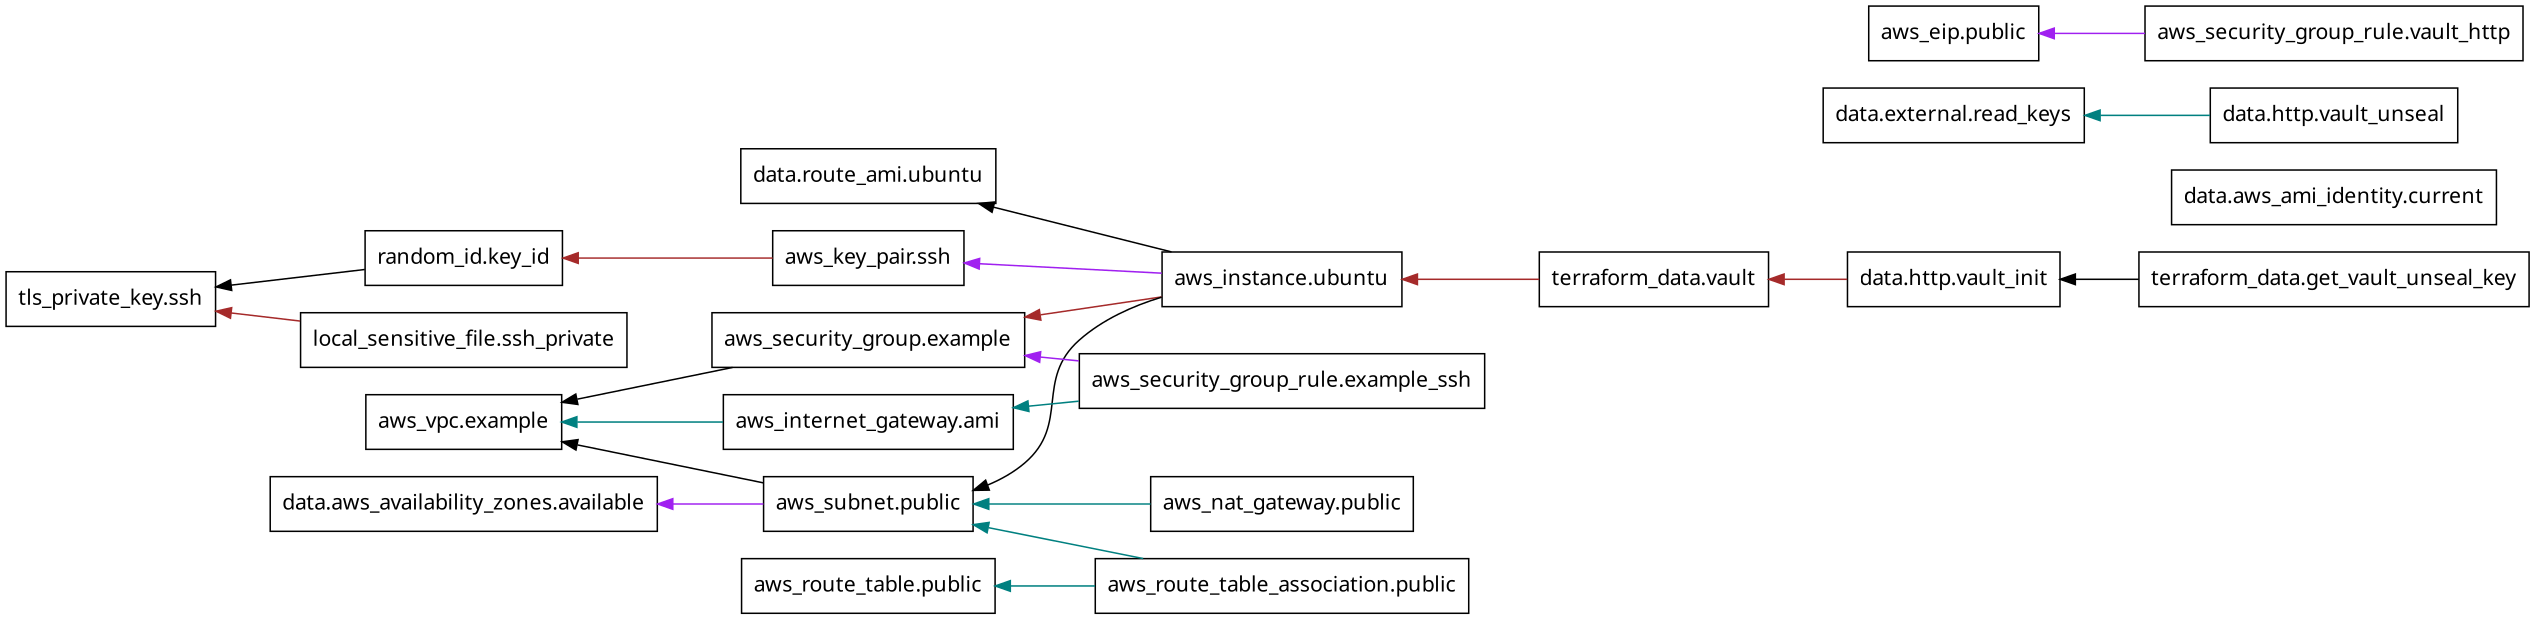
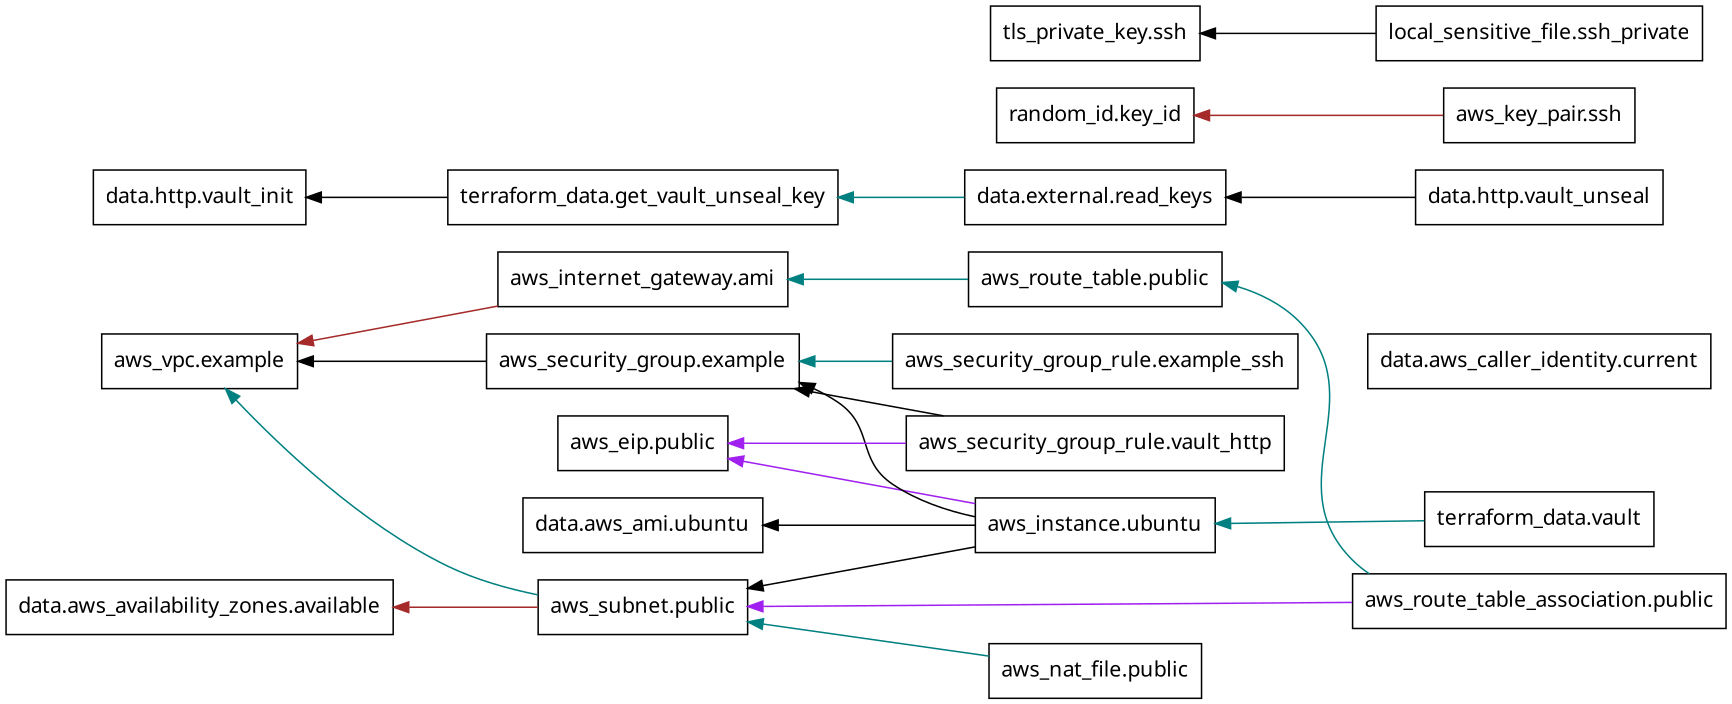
edge "data.http.vault_unseal" -> "data.external.read_keys": color teal -> black
node "data.route_ami.ubuntu": label "data.route_ami.ubuntu" -> "data.aws_ami.ubuntu"
edge "data.external.read_keys" -> "terraform_data.get_vault_unseal_key": added
node "data.aws_ami_identity.current": label "data.aws_ami_identity.current" -> "data.aws_caller_identity.current"
edge "aws_instance.ubuntu" -> "aws_key_pair.ssh": now "aws_instance.ubuntu" -> "aws_eip.public"
edge "random_id.key_id" -> "tls_private_key.ssh": removed
edge "terraform_data.vault" -> "aws_instance.ubuntu": color brown -> teal
edge "data.http.vault_init" -> "terraform_data.vault": removed
edge "aws_instance.ubuntu" -> "aws_security_group.example": color brown -> black
edge "local_sensitive_file.ssh_private" -> "tls_private_key.ssh": color brown -> black
edge "aws_security_group_rule.example_ssh" -> "aws_security_group.example": color purple -> teal
edge "aws_security_group_rule.example_ssh" -> "aws_internet_gateway.ami": now "aws_route_table.public" -> "aws_internet_gateway.ami"
edge "aws_security_group_rule.vault_http" -> "aws_security_group.example": added
edge "aws_internet_gateway.ami" -> "aws_vpc.example": color teal -> brown
edge "aws_subnet.public" -> "aws_vpc.example": color black -> teal
edge "aws_subnet.public" -> "data.aws_availability_zones.available": color purple -> brown
node "aws_nat_gateway.public": label "aws_nat_gateway.public" -> "aws_nat_file.public"
edge "aws_route_table_association.public" -> "aws_subnet.public": color teal -> purple
